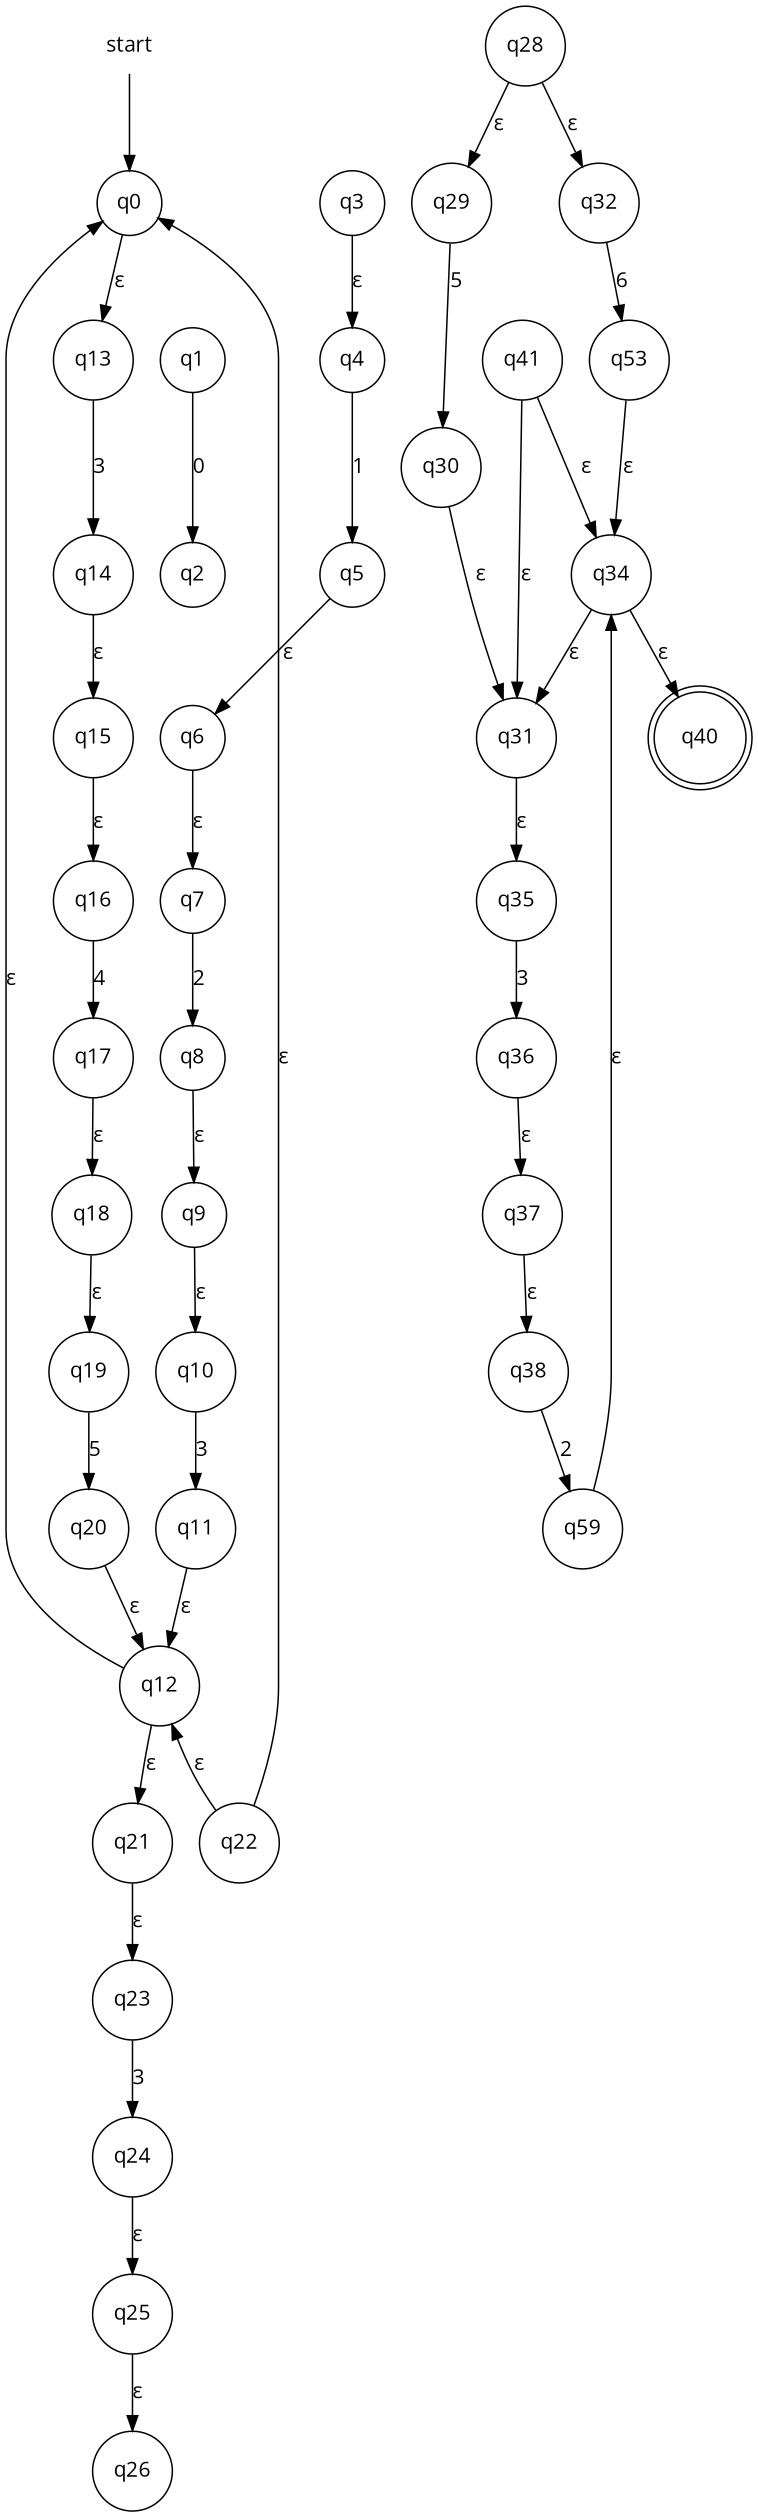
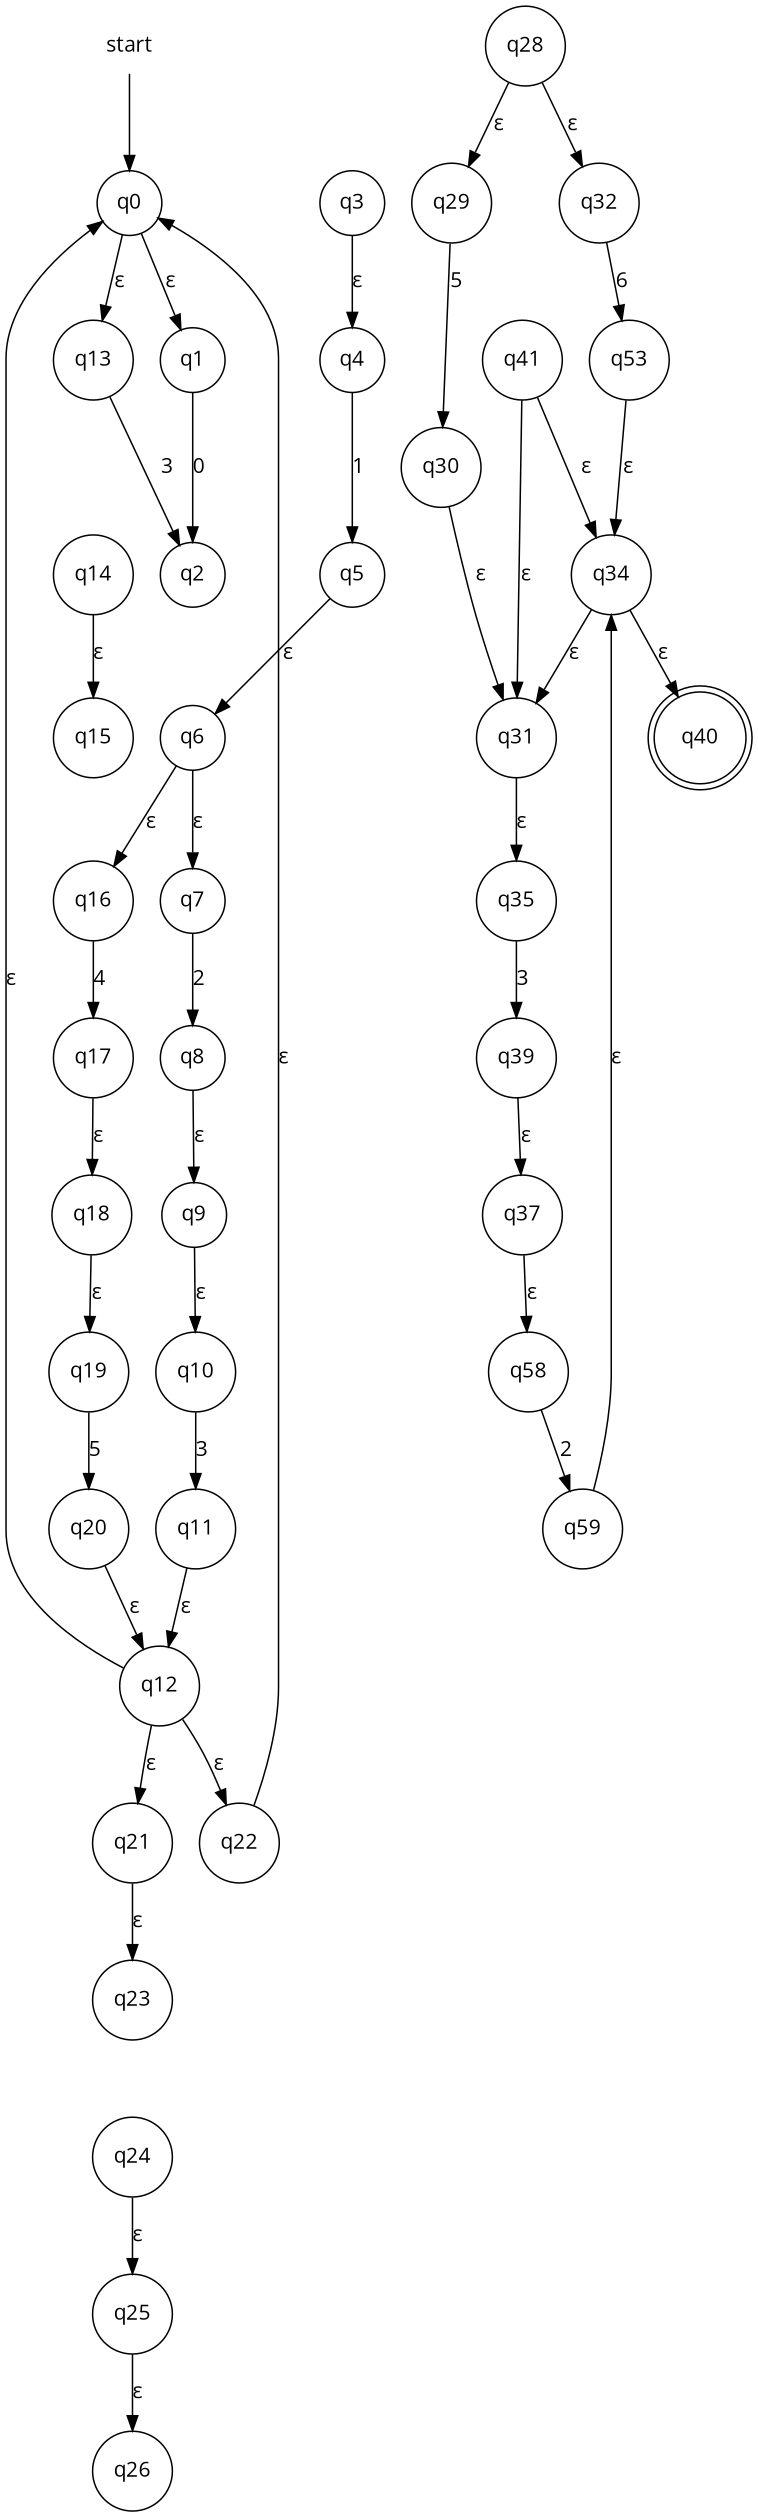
edge "q0" -> "q1": added, label "ε"
edge "q13" -> "q14": now "q13" -> "q2"
edge "q15" -> "q16": now "q6" -> "q16"
node "q36": label "q36" -> "q39"
node "q38": label "q38" -> "q58"
edge "q22" -> "q12": reversed
edge "q23" -> "q24": removed, label "3"
